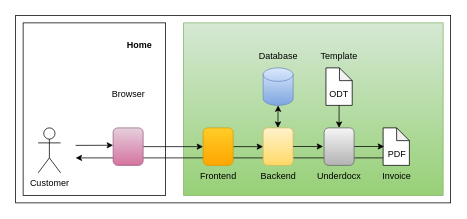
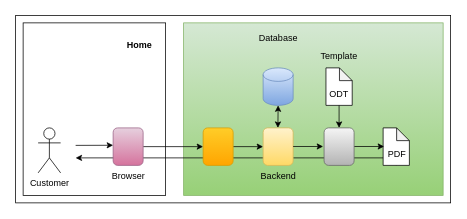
node "Database": moved (278, 57) -> (278, 38)
node "Browser": moved (128, 94) -> (128, 177)
node "Frontend": removed
node "Underdocx": removed
node "Invoice": removed
